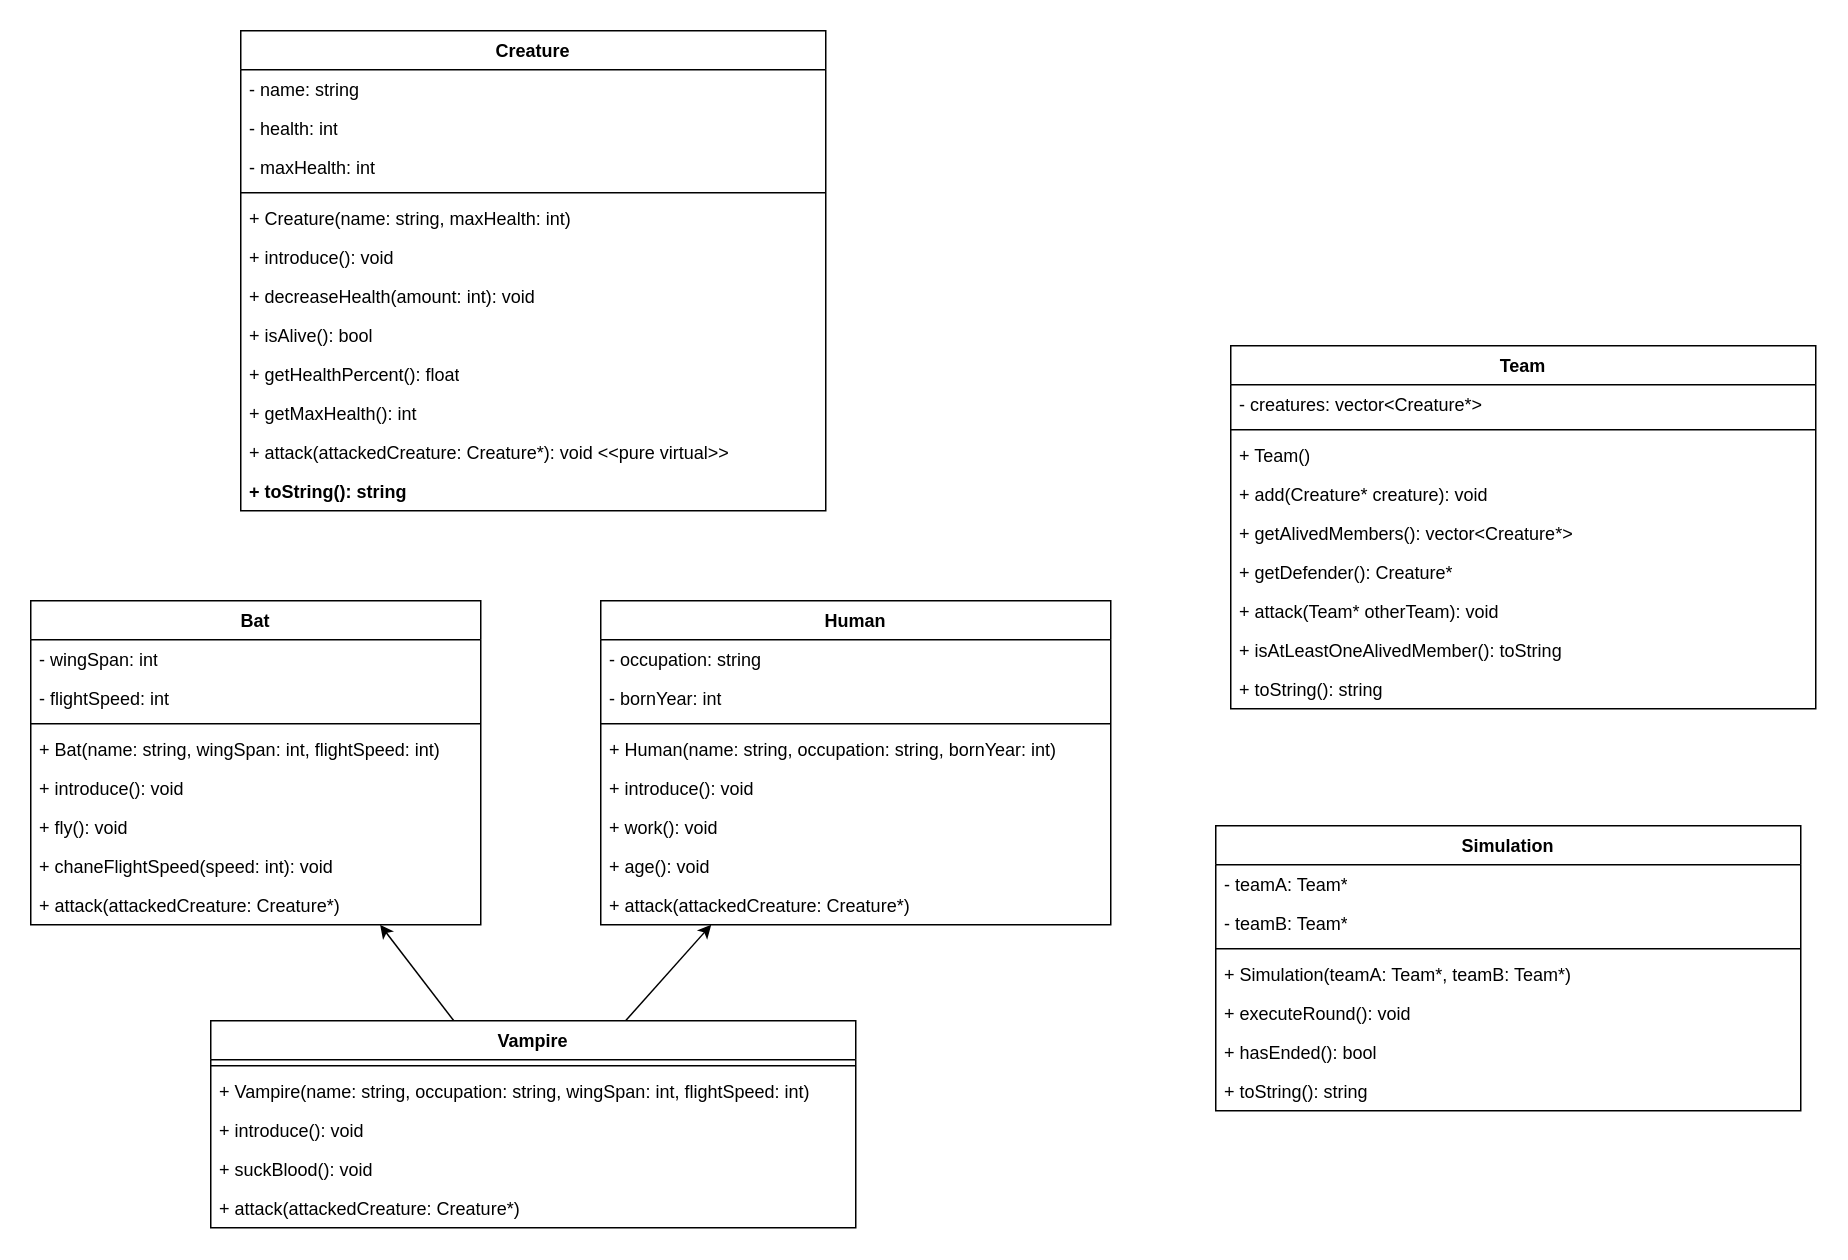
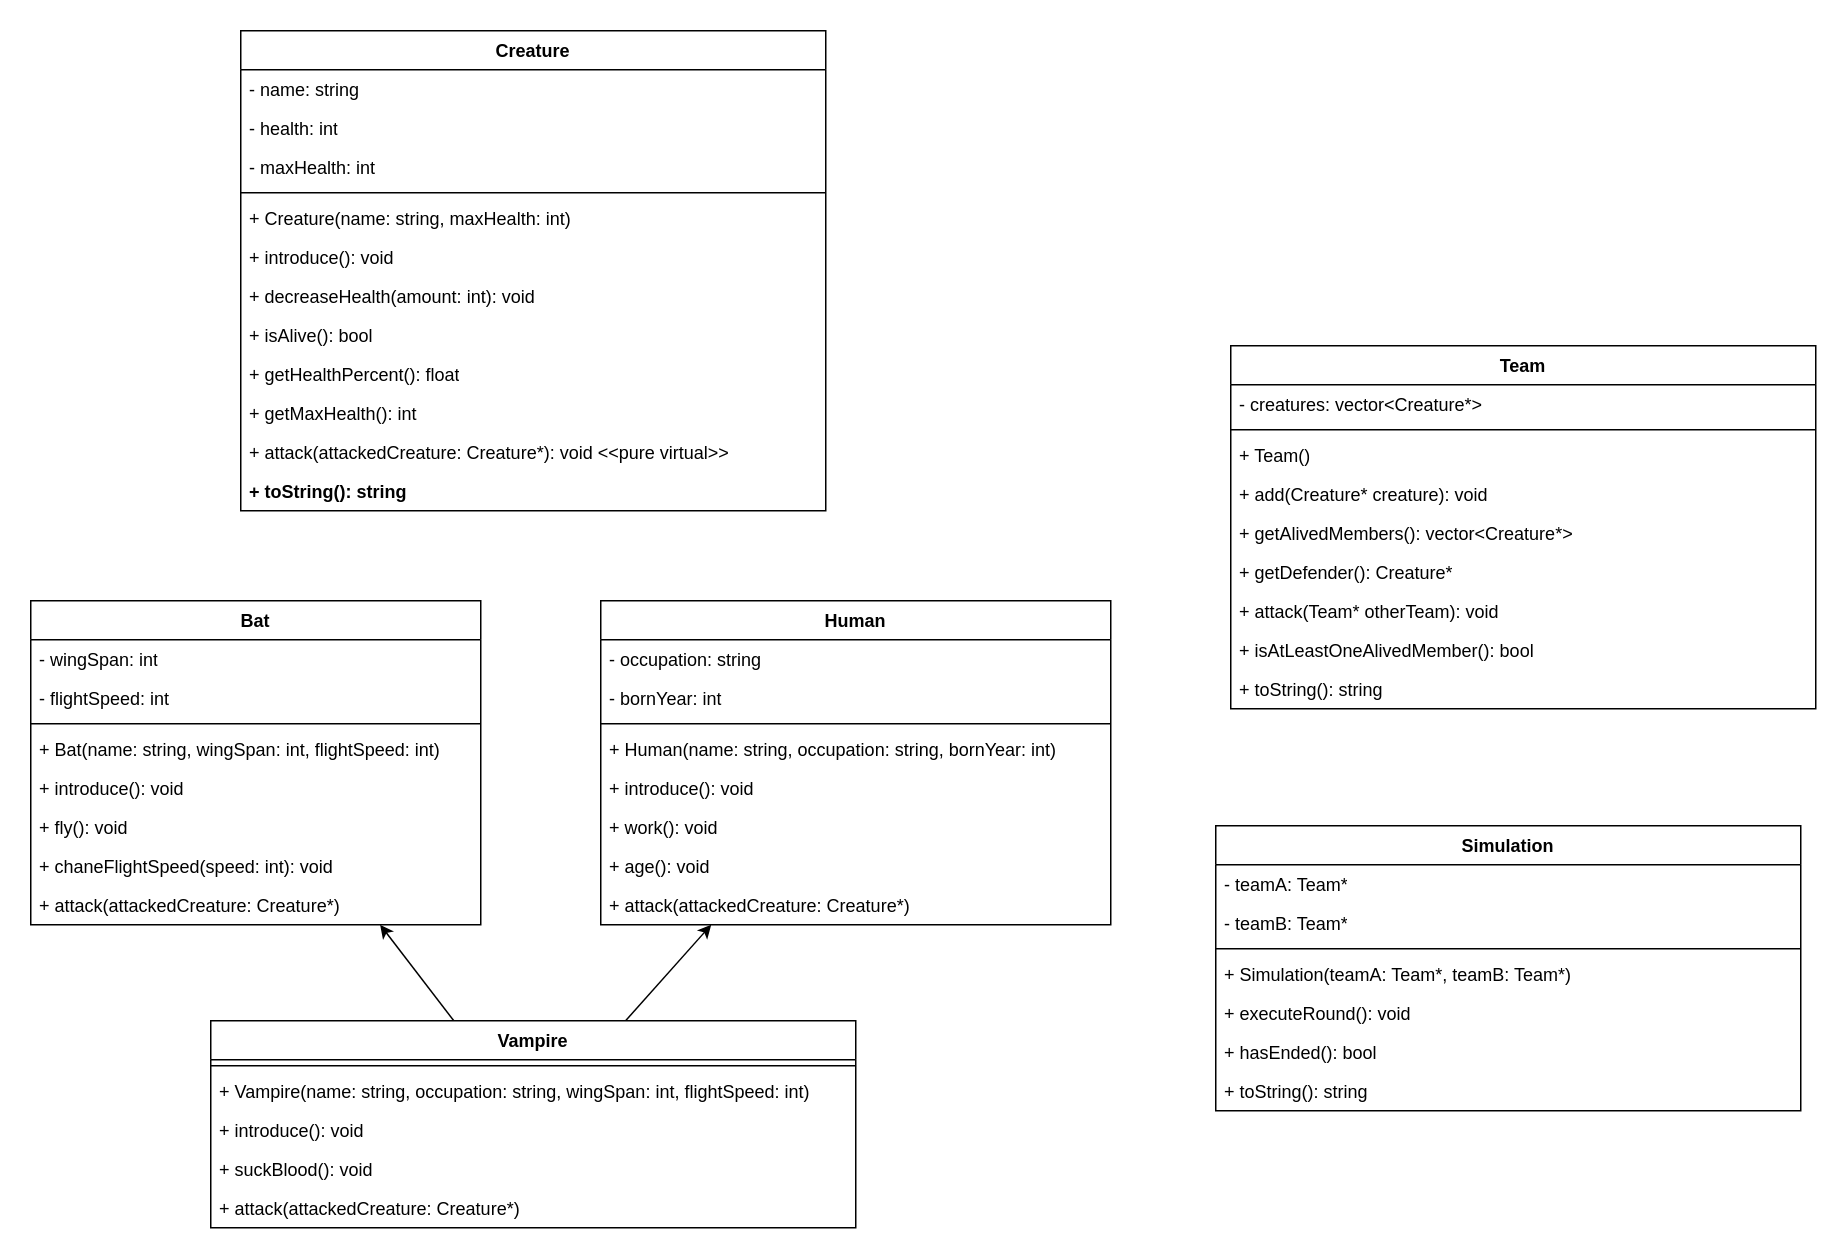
node "+ isAtLeastOneAlivedMember(): toString": label "+ isAtLeastOneAlivedMember(): toString" -> "+ isAtLeastOneAlivedMember(): bool"
